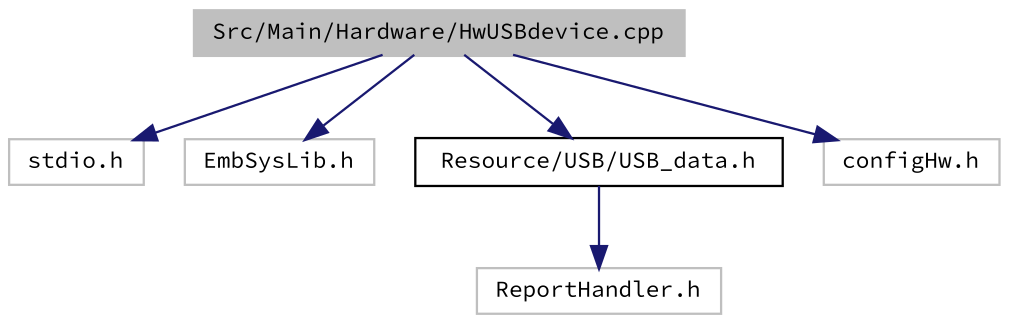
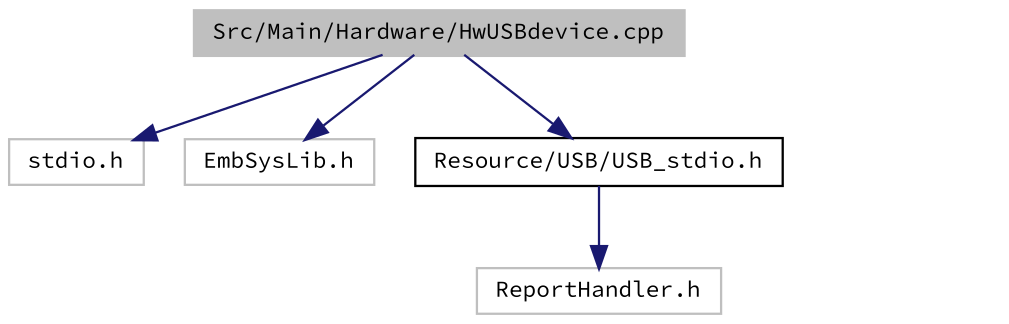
node "Resource/USB/USB_data.h": label "Resource/USB/USB_data.h" -> "Resource/USB/USB_stdio.h"
node "configHw.h": removed
